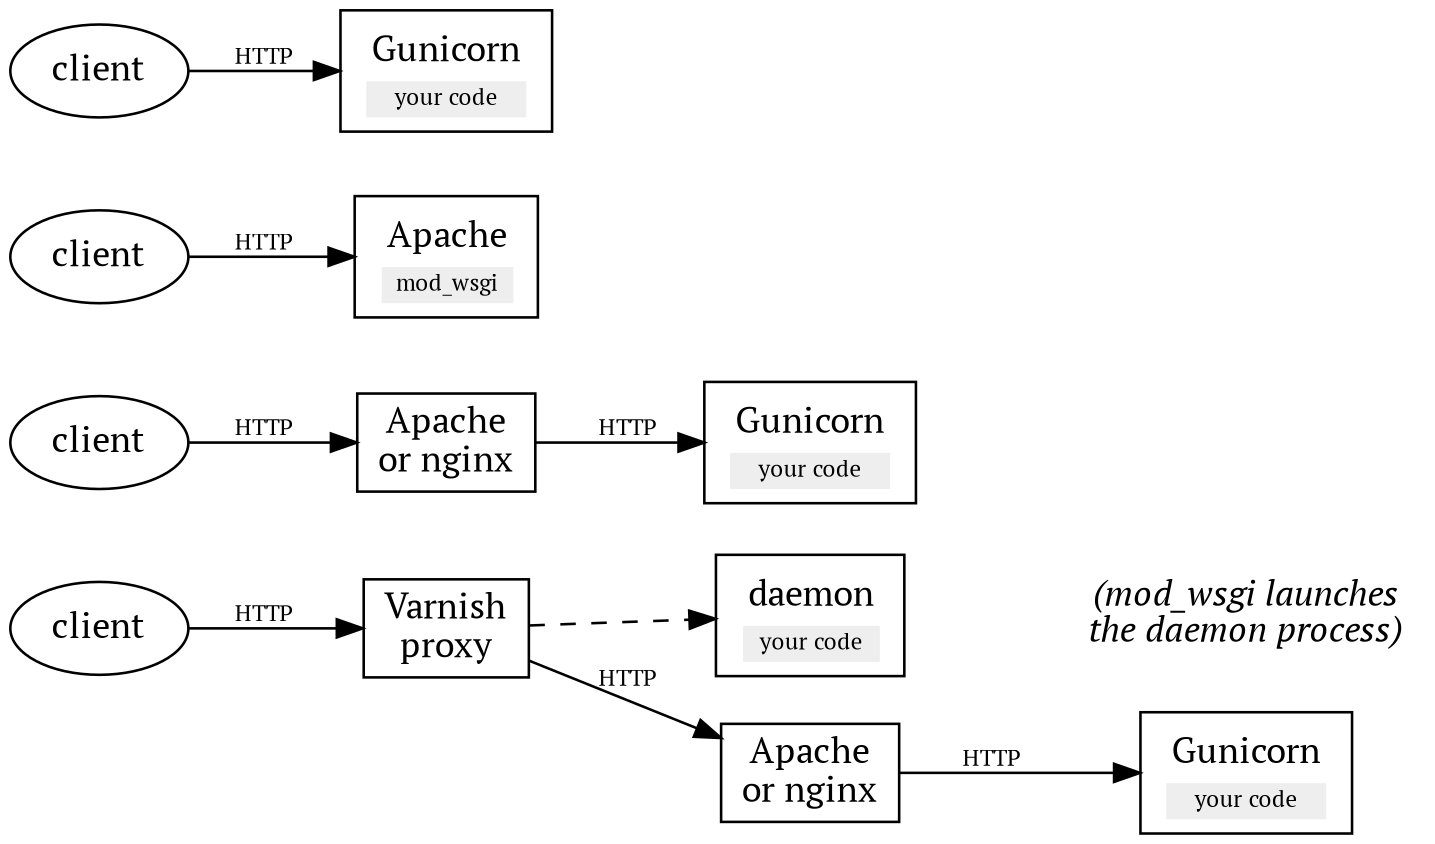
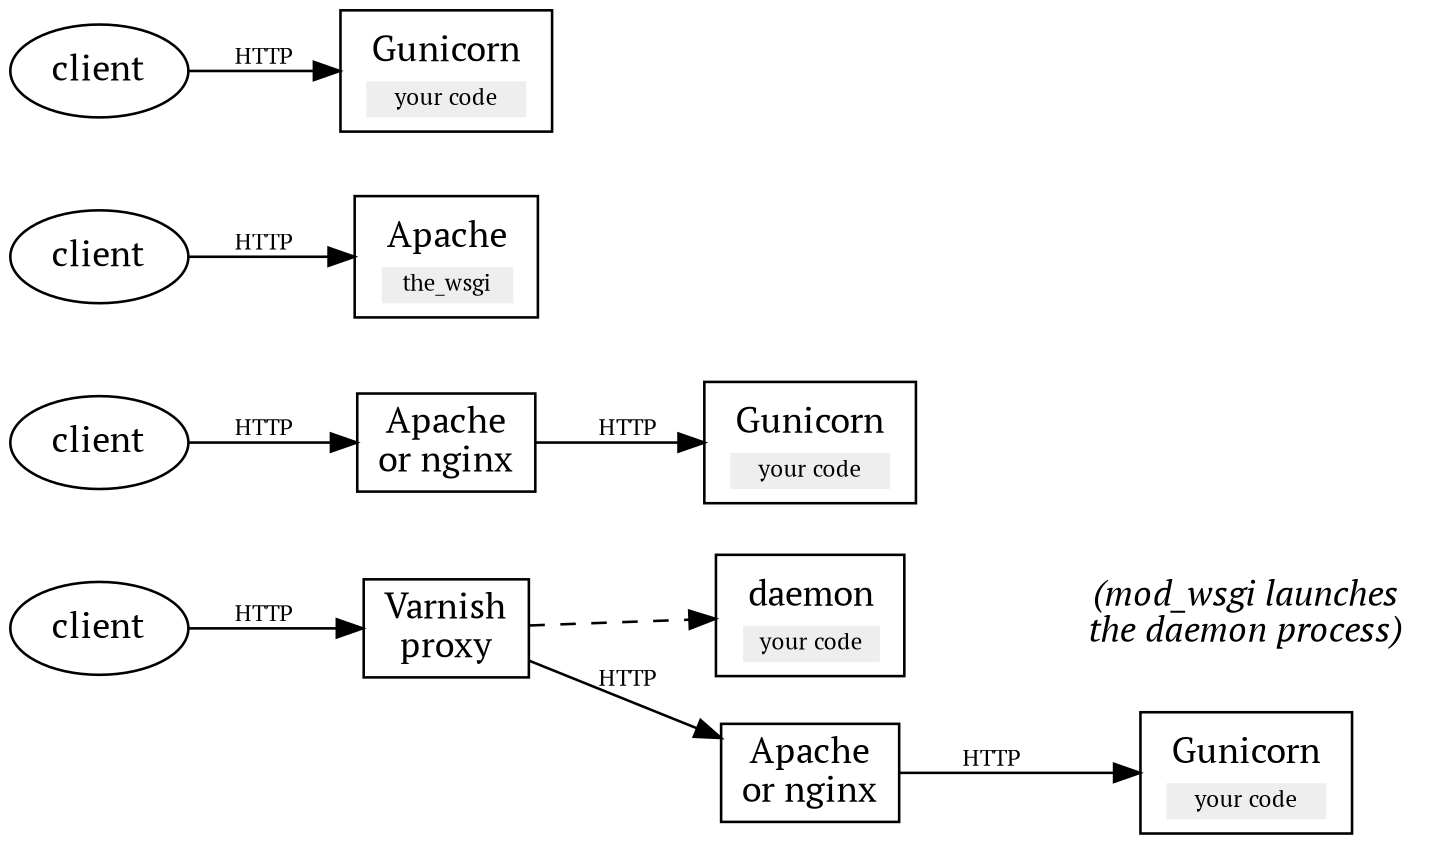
node "Apache": text "mod_wsgi" -> "the_wsgi"
